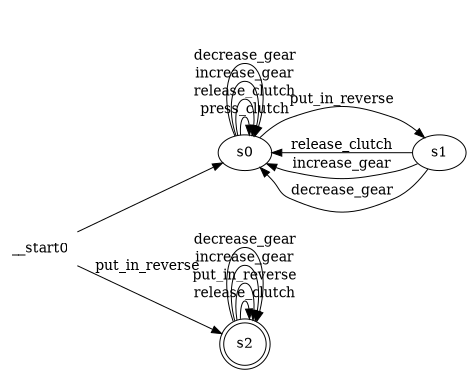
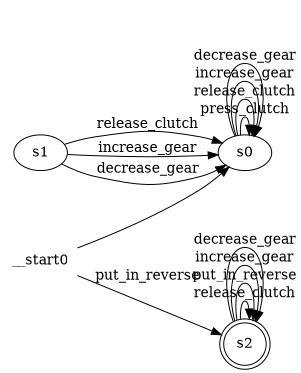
edge "s0" -> "s1": removed, label "put_in_reverse"
